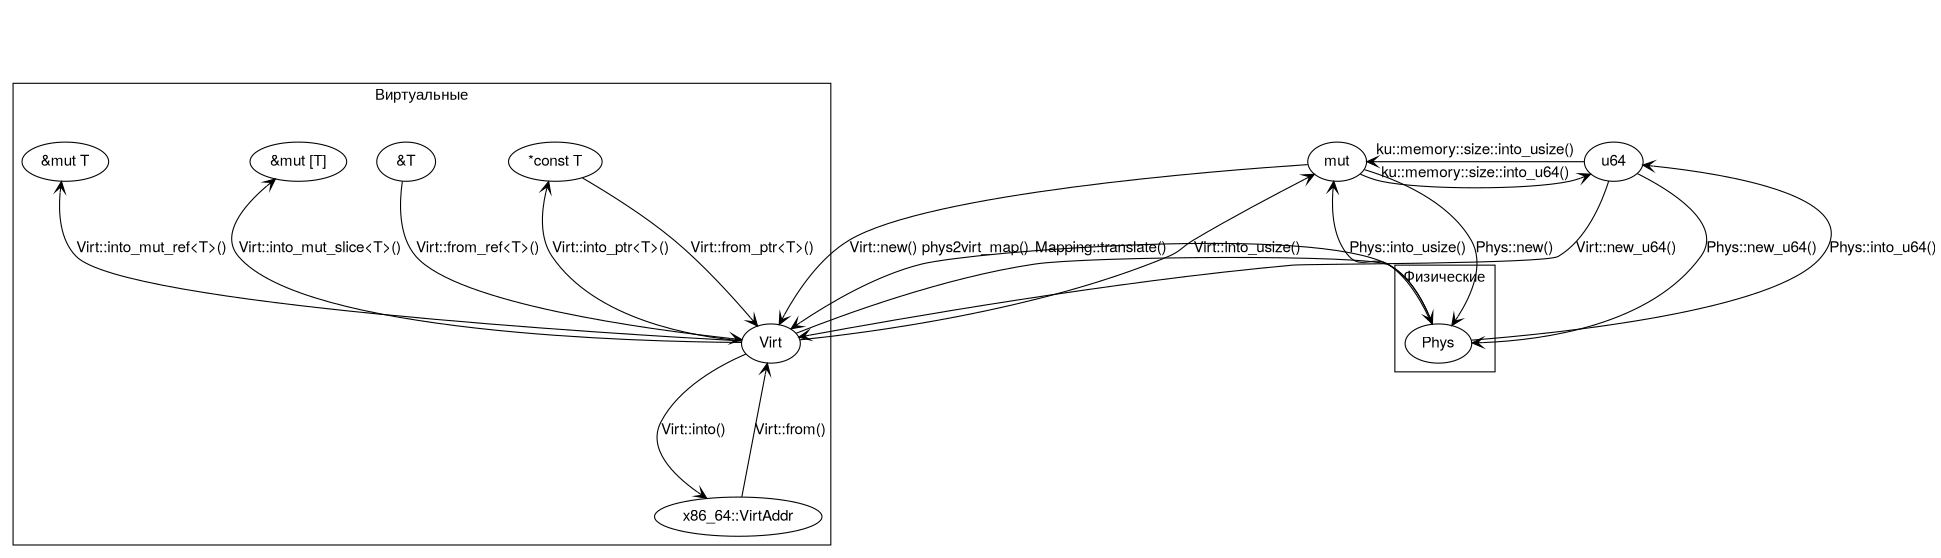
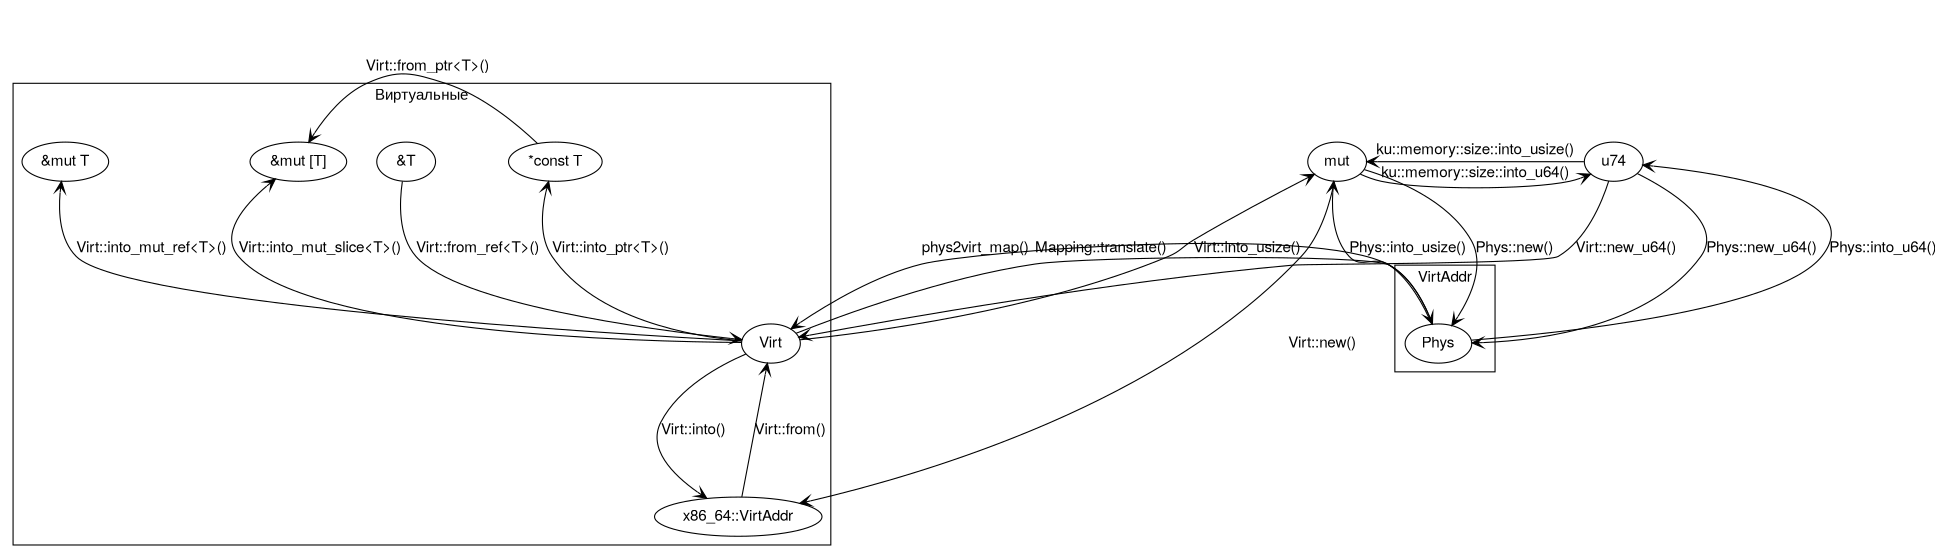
node "u64": label "u64" -> "u74"
edge "mut" -> "Virt": now "mut" -> "x86_64::VirtAddr"
edge "*const T" -> "Virt": now "*const T" -> "&mut [T]"
cluster "Физические": label "Физические" -> "VirtAddr"
